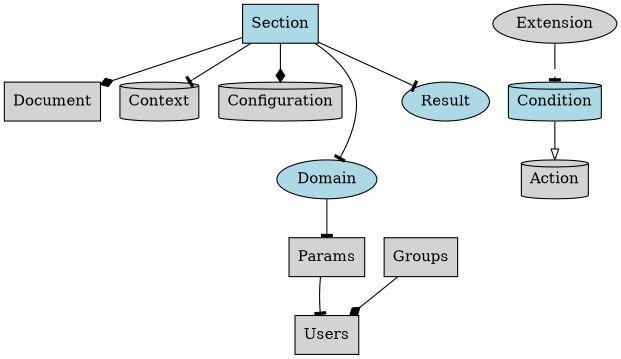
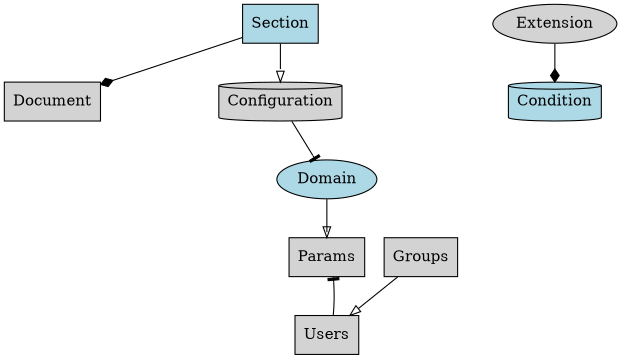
edge "Section" -> "Configuration": arrowhead diamond -> onormal
edge "Extension" -> "Condition": arrowhead tee -> diamond
edge "Section" -> "Domain": now "Configuration" -> "Domain"
node "Context": removed
node "Result": removed
node "Action": removed
edge "Domain" -> "Params": arrowhead tee -> onormal
edge "Params" -> "Users": reversed
edge "Groups" -> "Users": arrowhead diamond -> onormal
